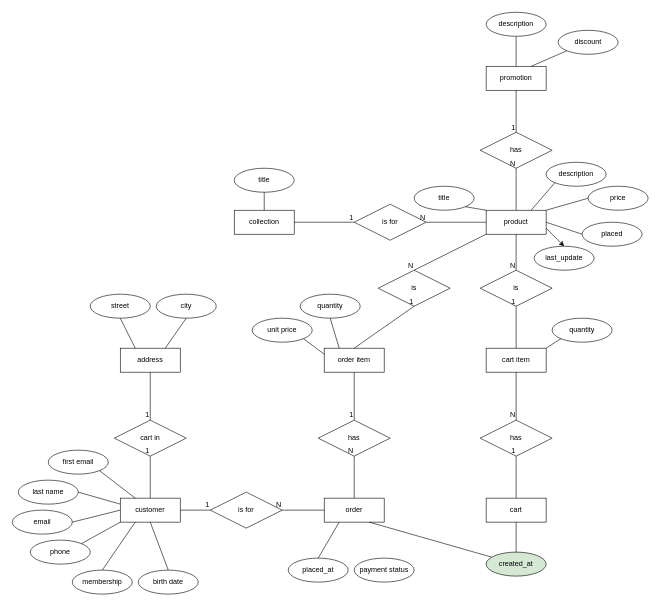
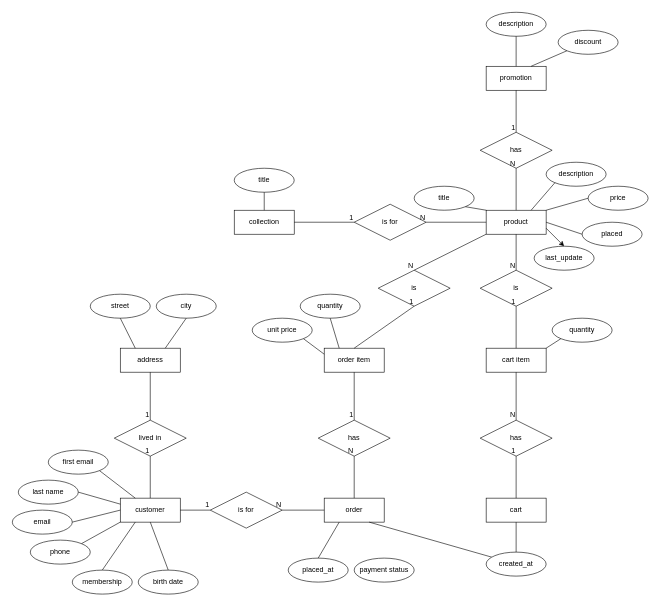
node "cart in": label "cart in" -> "lived in"
node "created_at": fillcolor #d5e8d4 -> #ffffff
